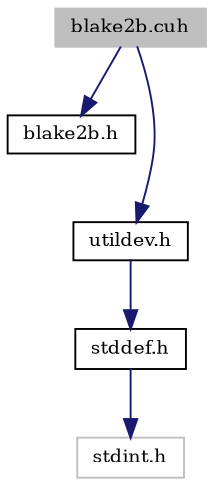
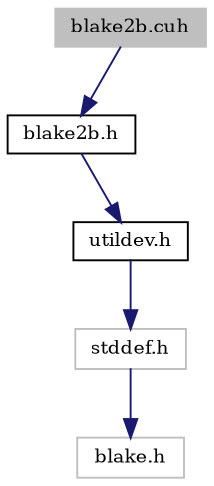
edge "blake2b.cuh" -> "utildev.h": now "blake2b.h" -> "utildev.h"
node "stddef.h": color black -> grey75
node "stdint.h": label "stdint.h" -> "blake.h"
